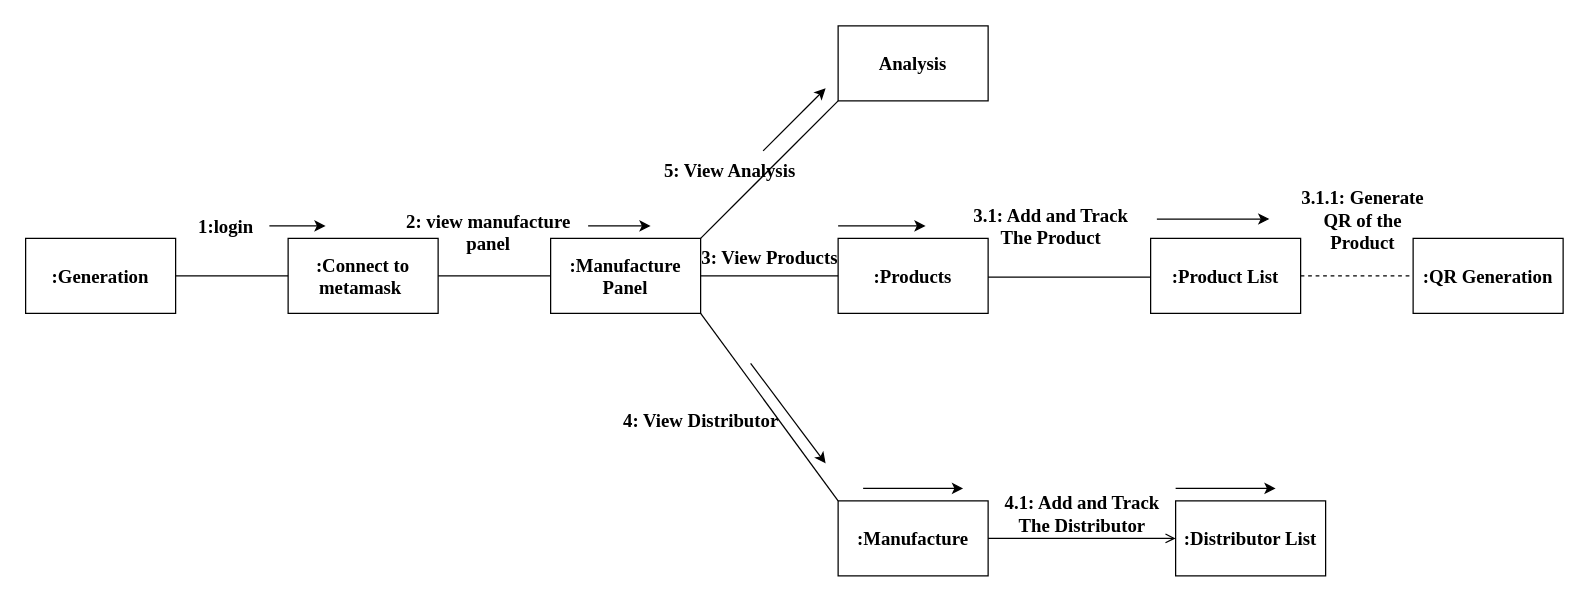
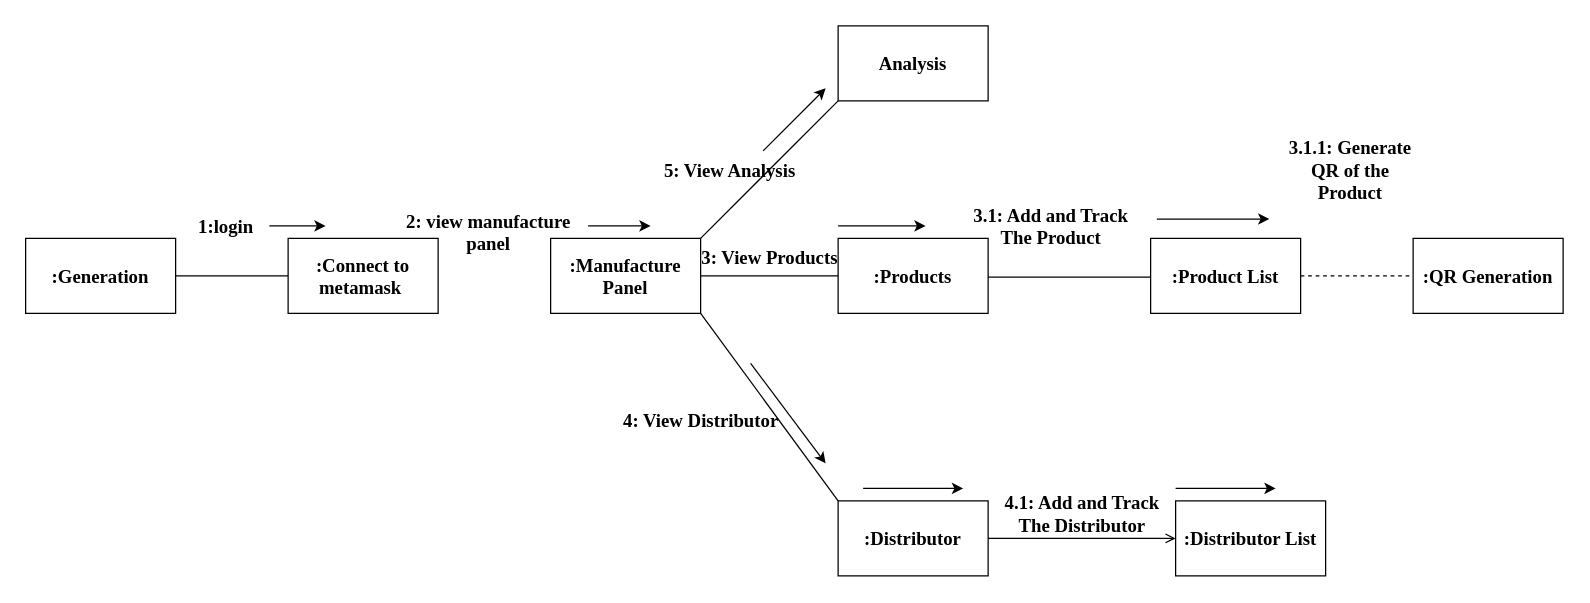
node "3.1.1: Generate QR of the Product": moved (1363, 219) -> (1351, 169)
edge ":Connect to metamask" -- ":Manufacture Panel": removed
node ":Manufacture": label ":Manufacture" -> ":Distributor"
